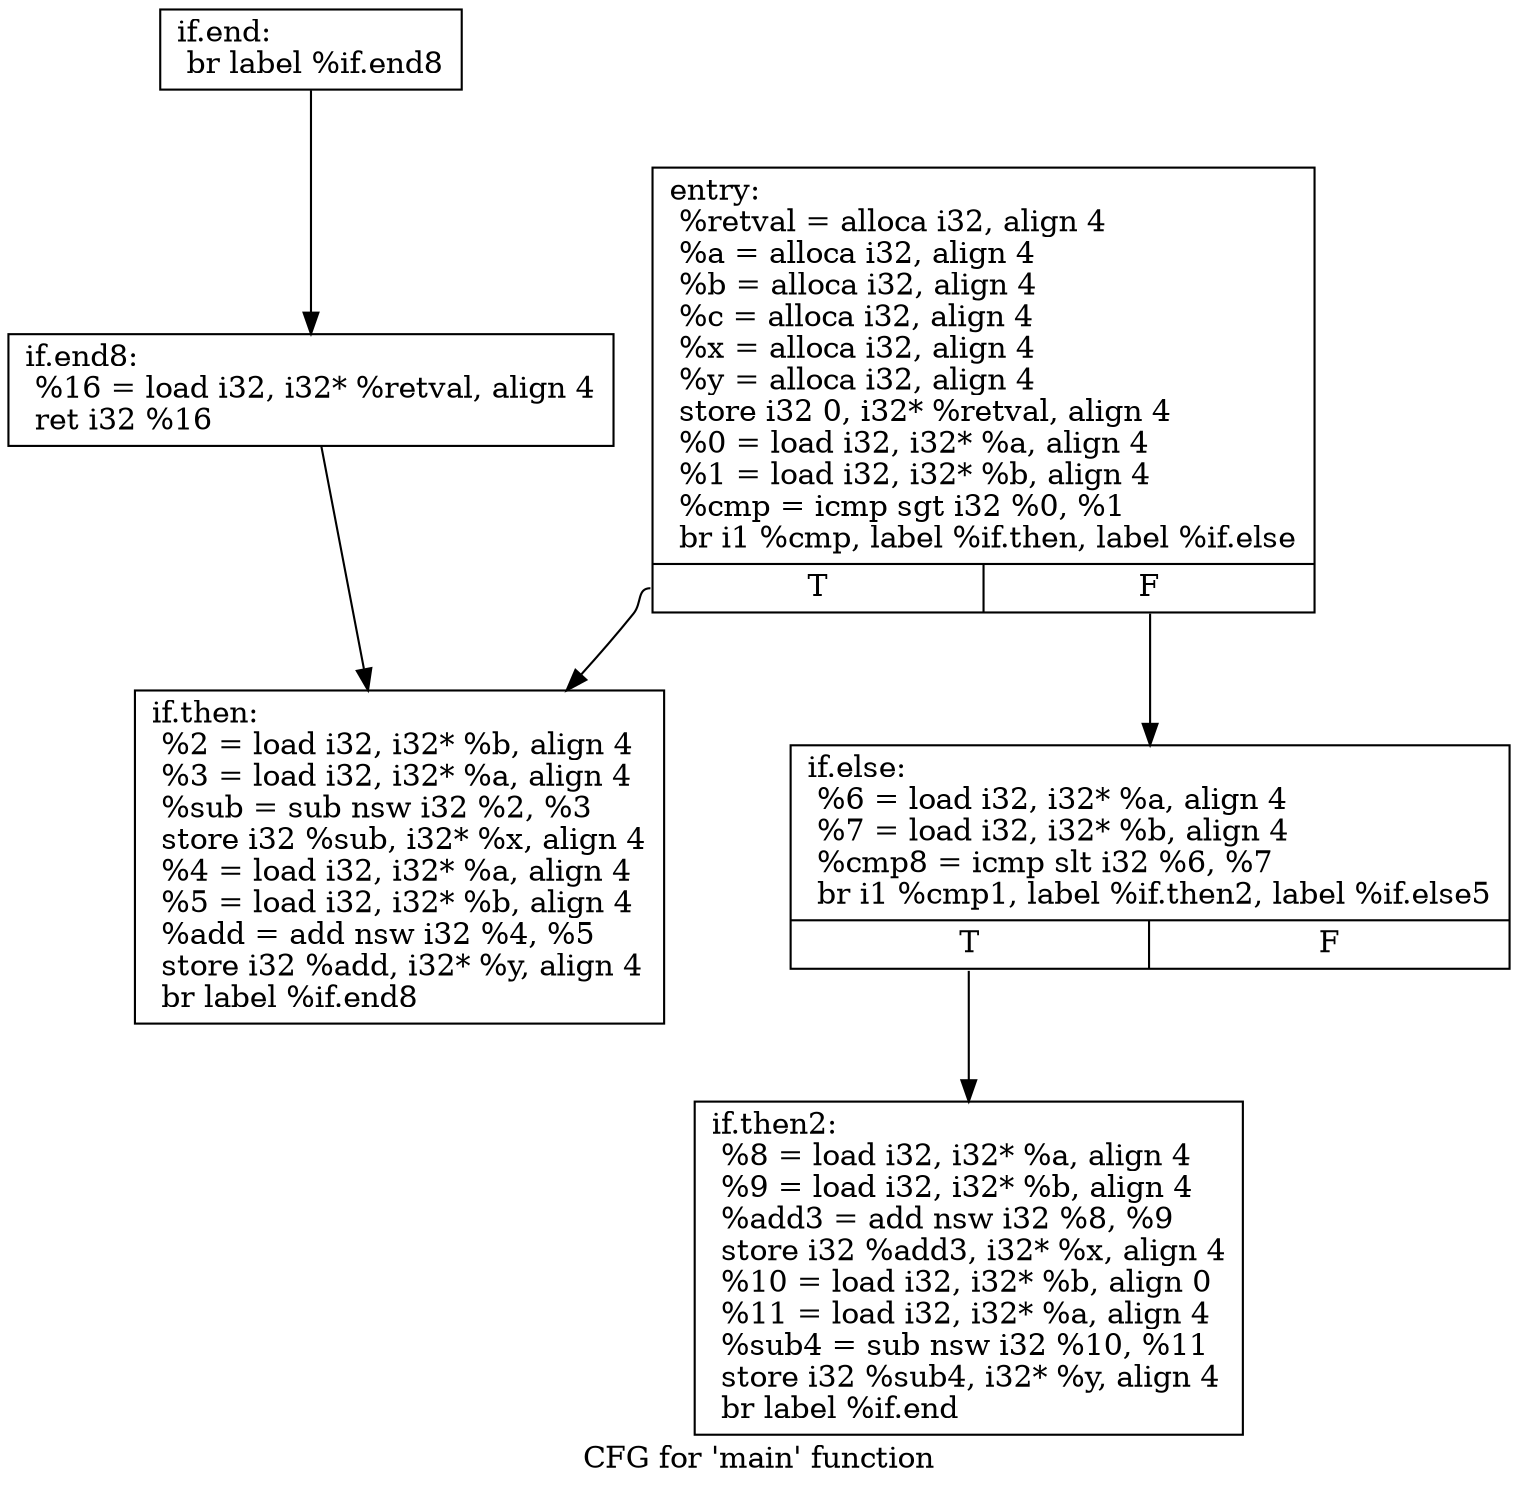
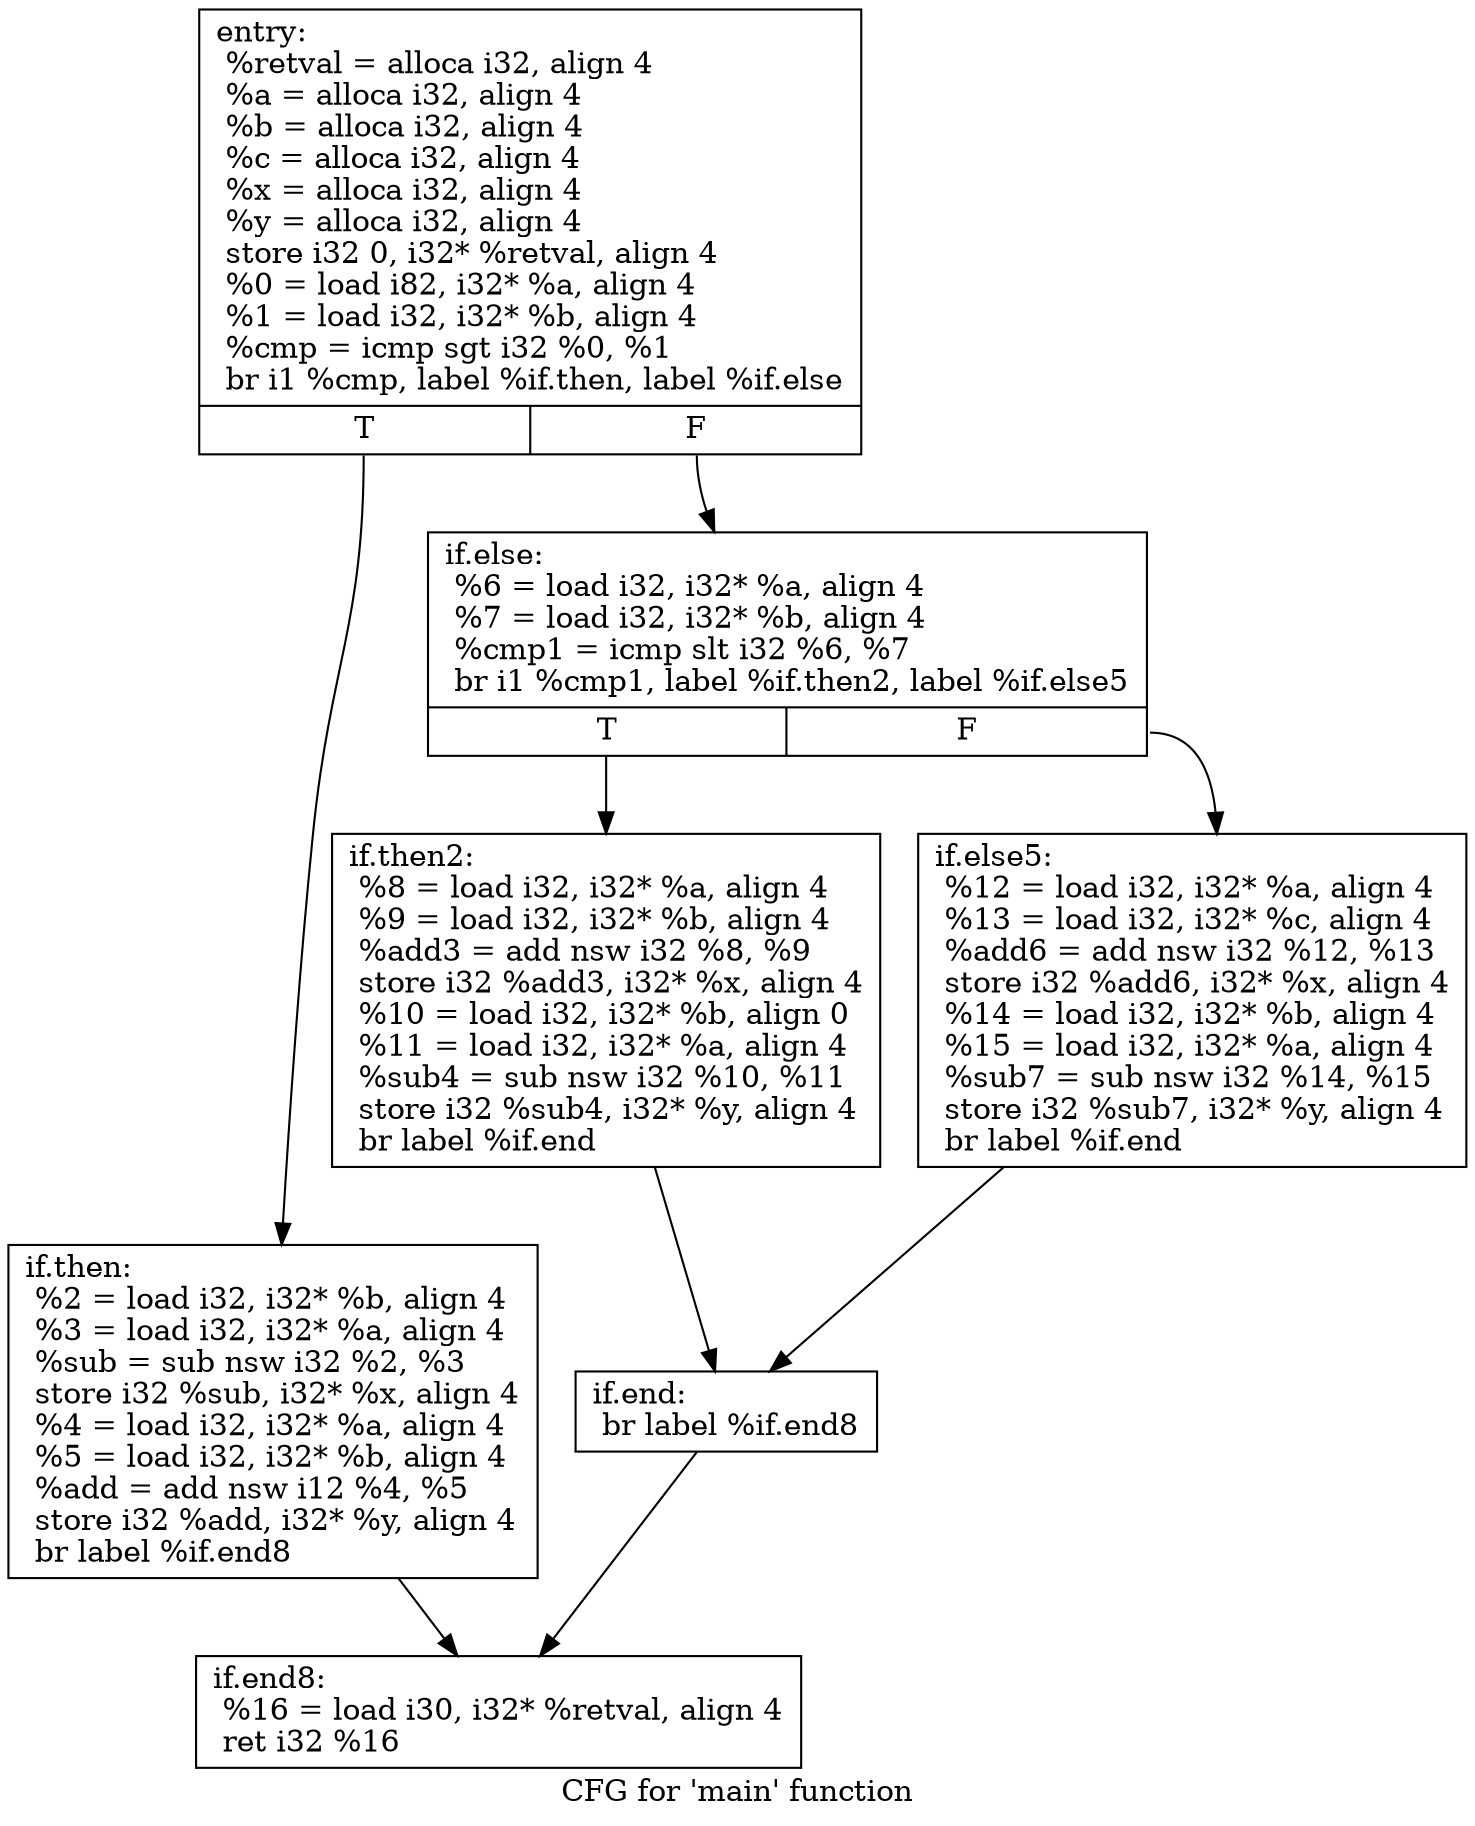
node "if.end8:": text "%16 = load i32, i32* %retval, align 4" -> "%16 = load i30, i32* %retval, align 4"
node "entry:": text "%0 = load i32, i32* %a, align 4" -> "%0 = load i82, i32* %a, align 4"
edge "if.end8:" -> "if.then:": reversed
node "if.else:": text "%cmp8 = icmp slt i32 %6, %7" -> "%cmp1 = icmp slt i32 %6, %7"
node "if.then:": text "%add = add nsw i32 %4, %5" -> "%add = add nsw i12 %4, %5"
node "if.else5:": added
edge "if.then2:" -> "if.end:": added
